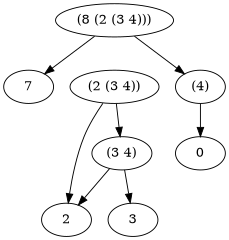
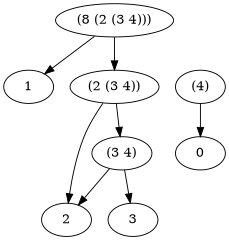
edge "(8 (2 (3 4)))" -> "(4)": now "(8 (2 (3 4)))" -> "(2 (3 4))"
node "7": label "7" -> "1"
